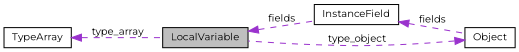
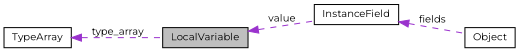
edge "InstanceField" -> "LocalVariable": label " fields" -> " value"
edge "LocalVariable" -> "Object": removed, label "type_object"
